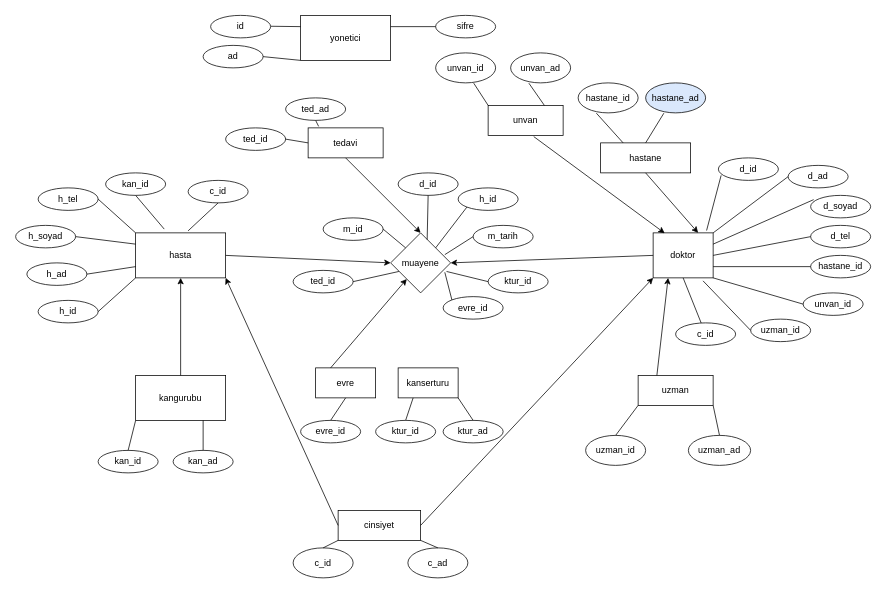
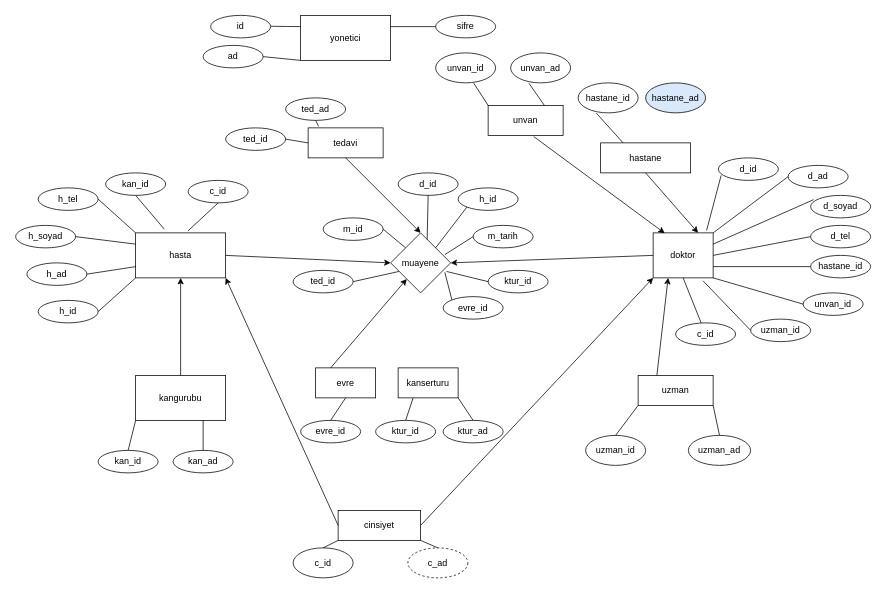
edge "hastane_ad" -- "hastane": removed
node "c_ad": style solid -> dashed
